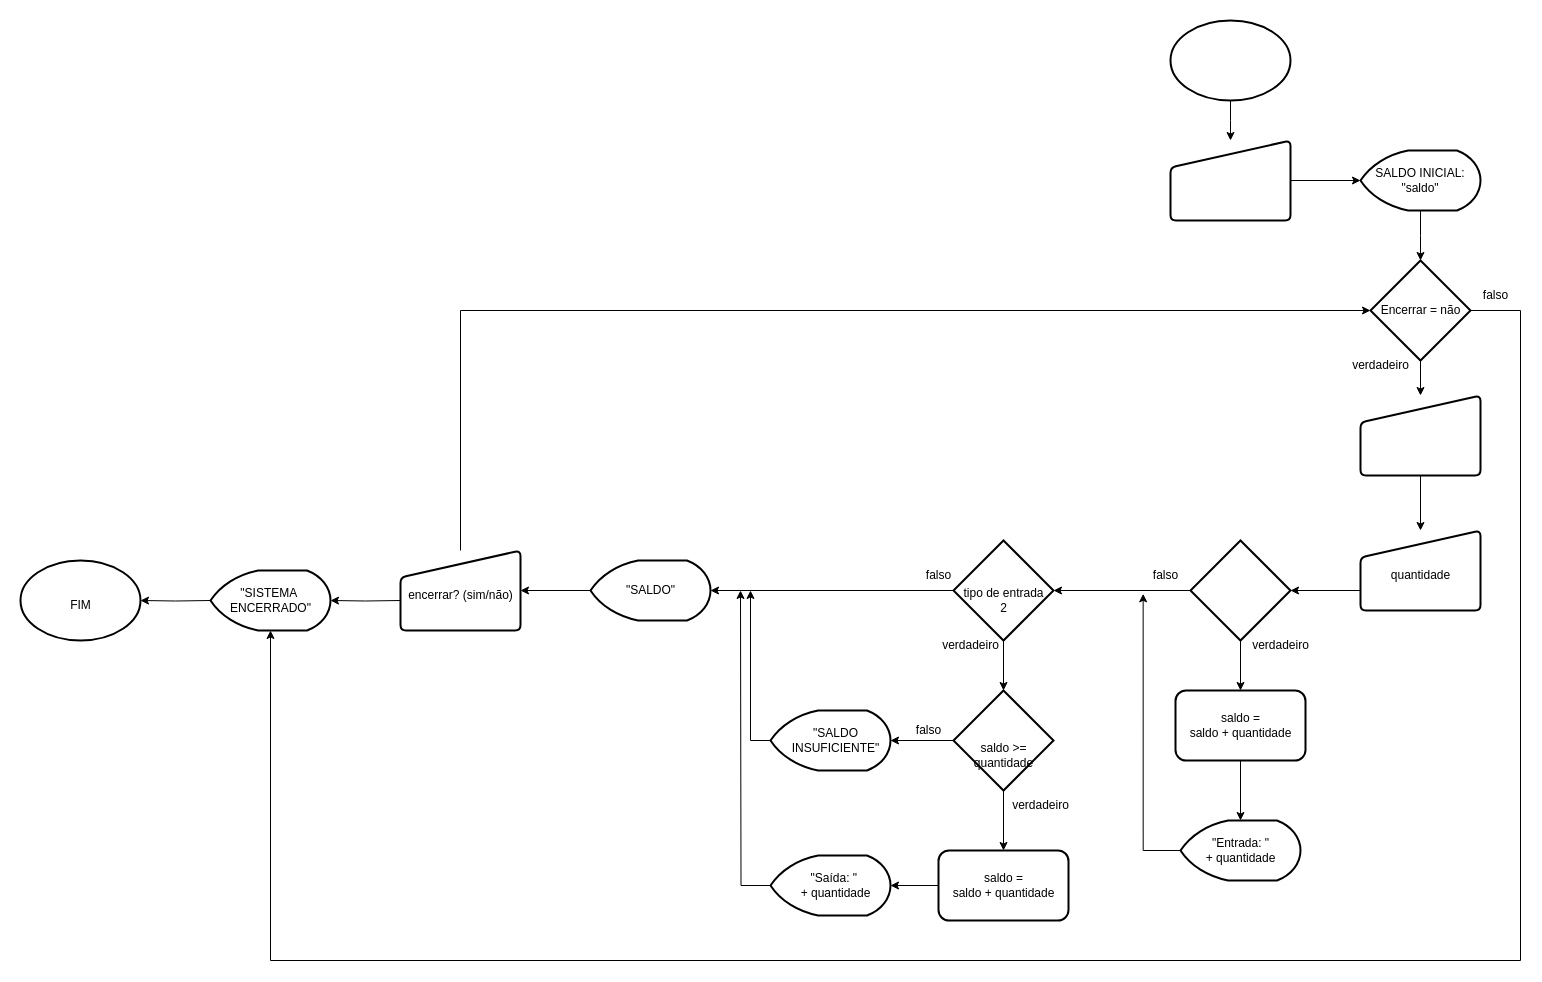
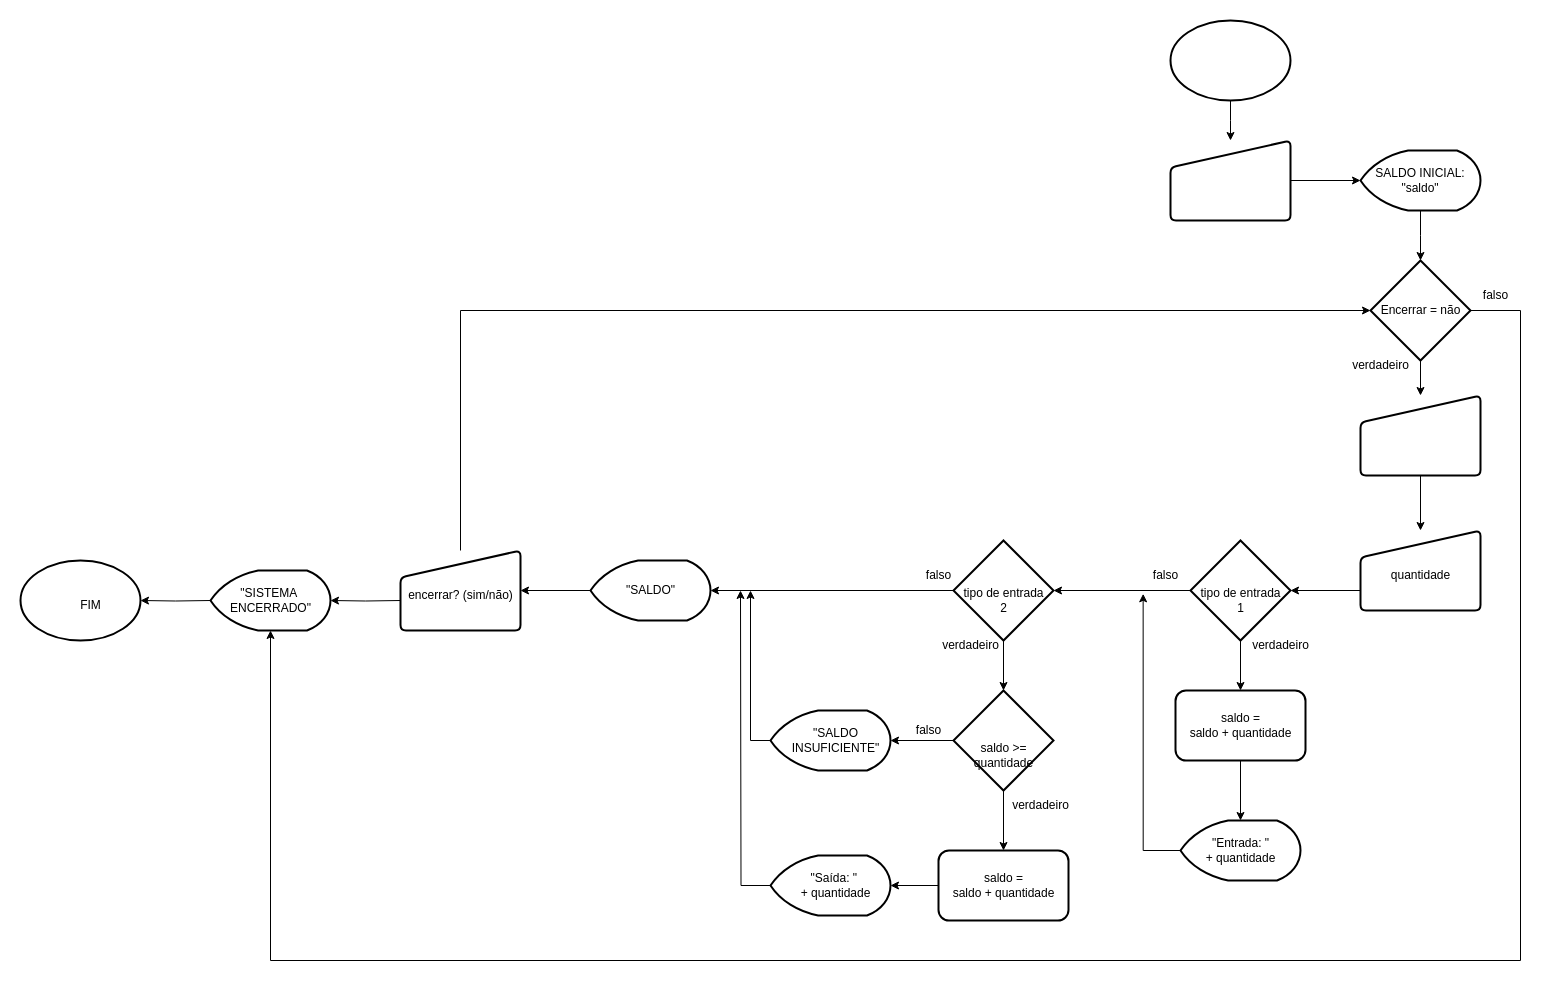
node "tipo de entrada 1": added
node "FIM": moved (81, 606) -> (91, 606)
